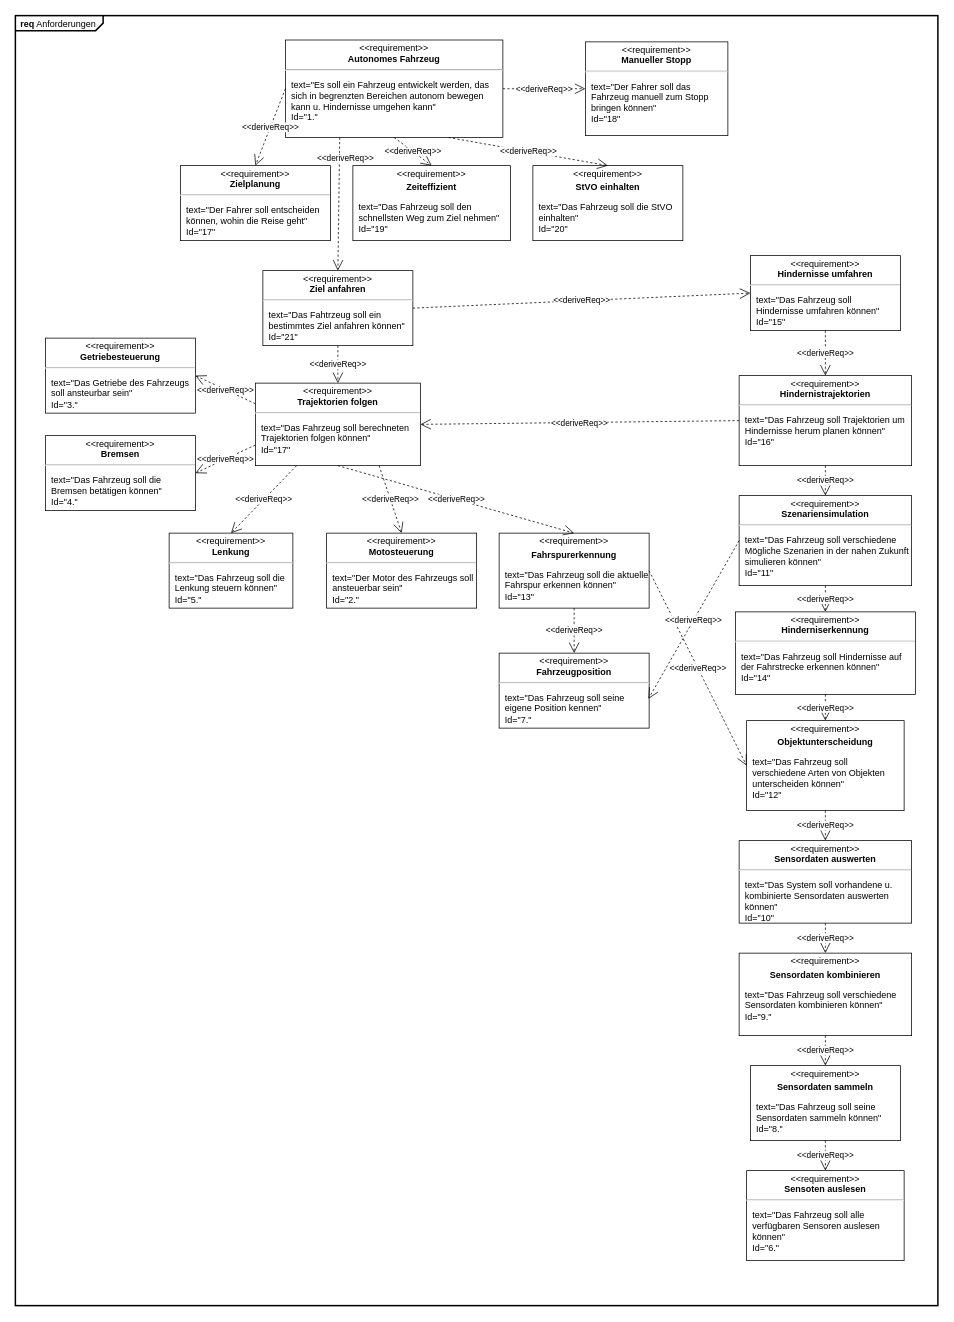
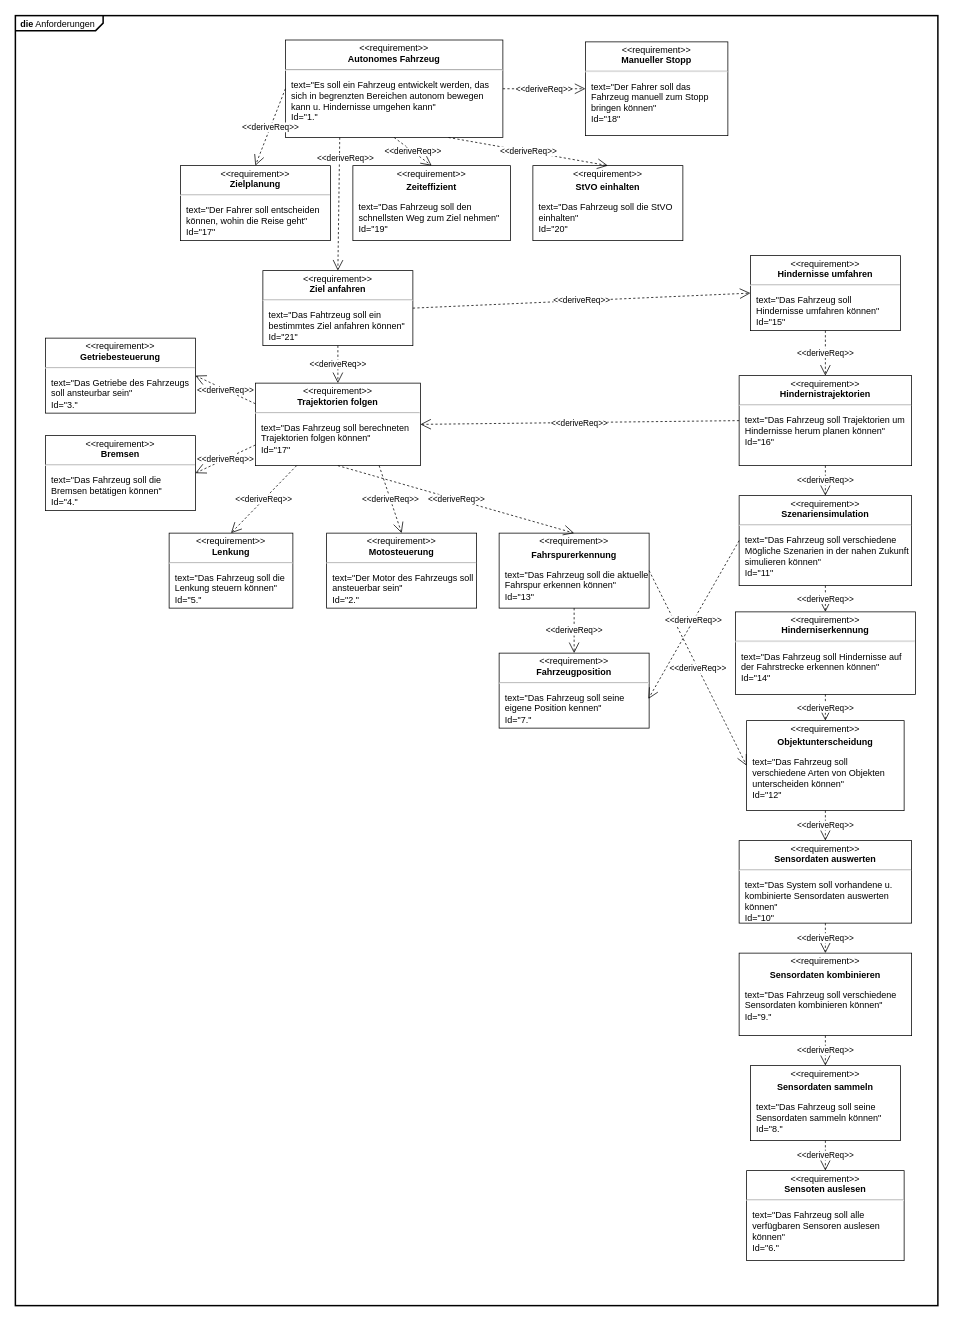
node "req Anforderungen": label "req Anforderungen" -> "die Anforderungen"
